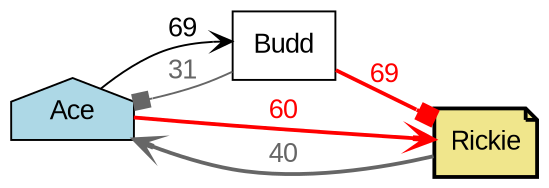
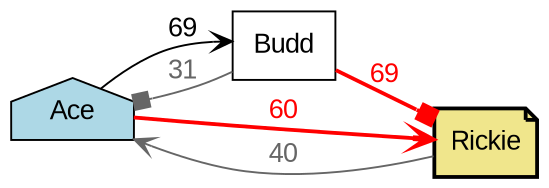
edge "Rickie" -> "Ace": style bold -> solid
